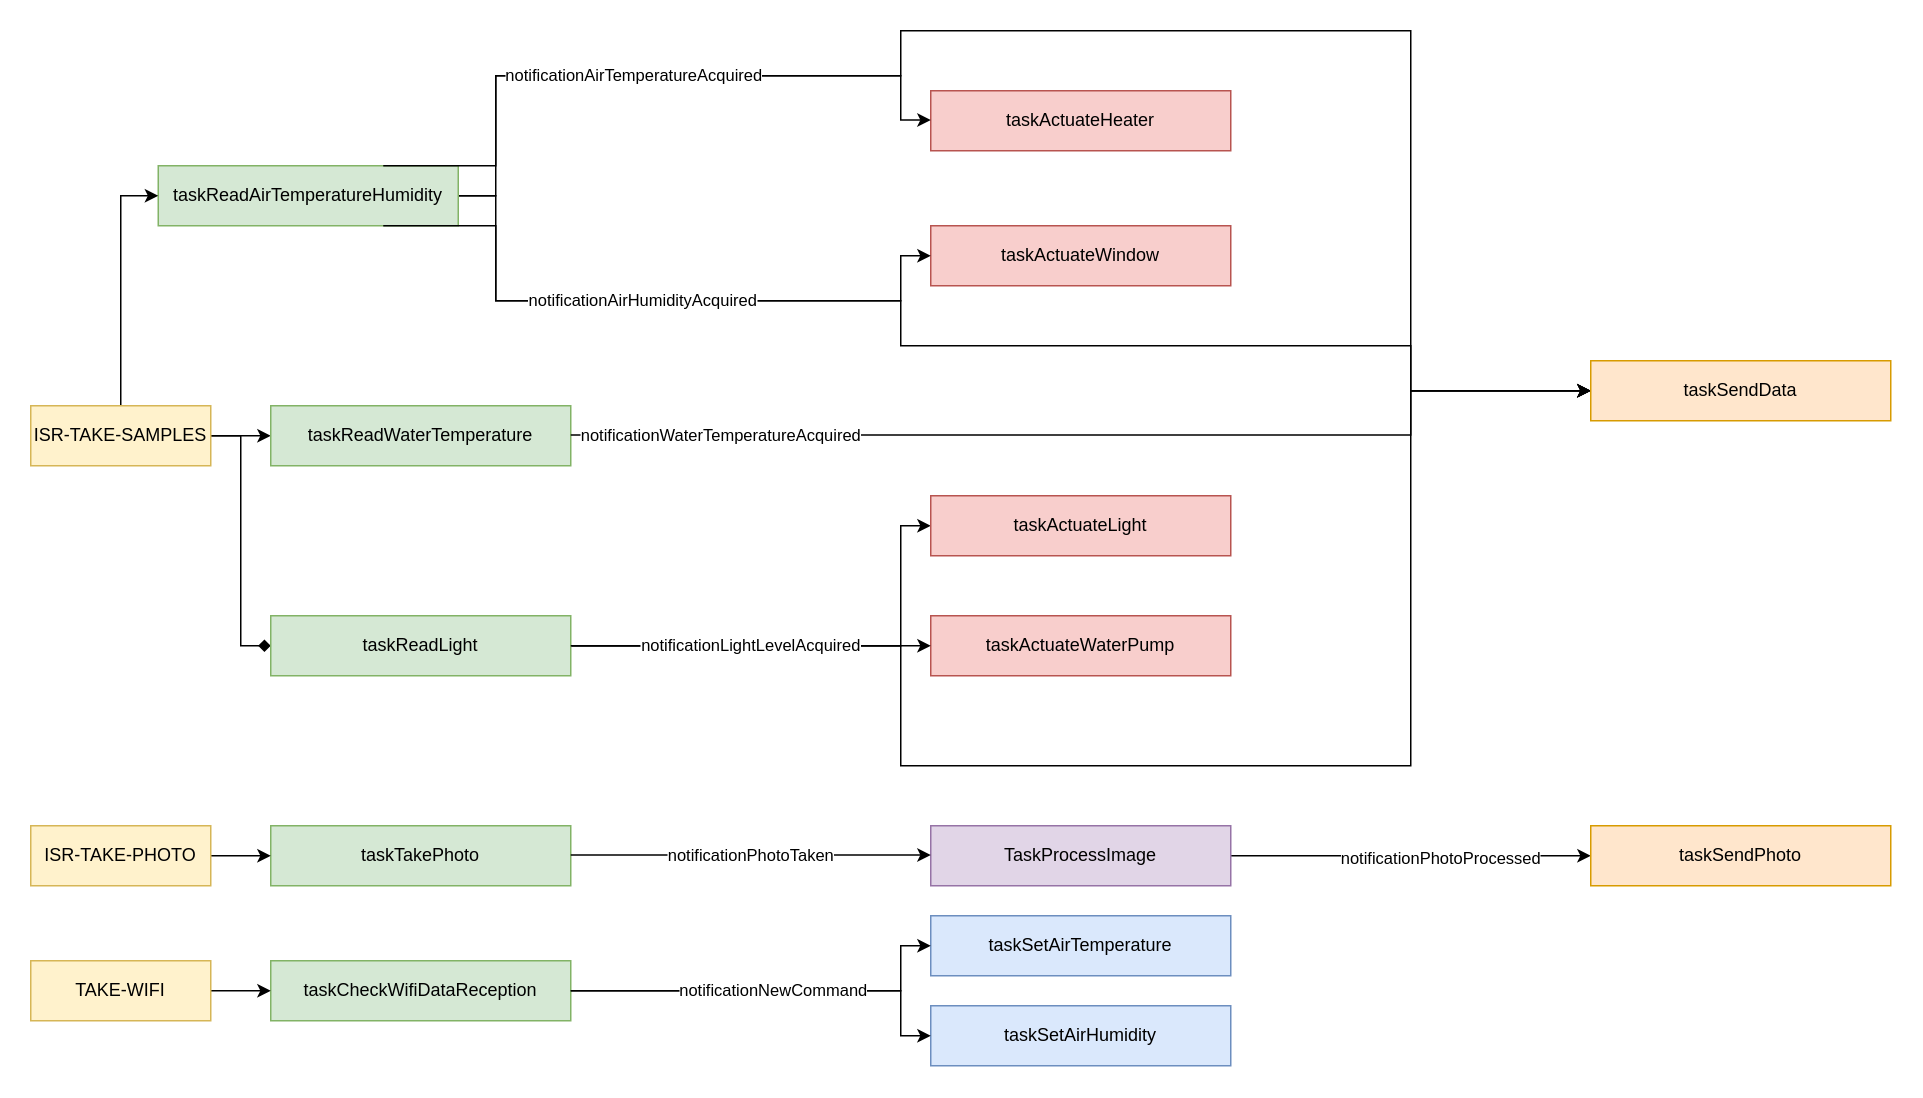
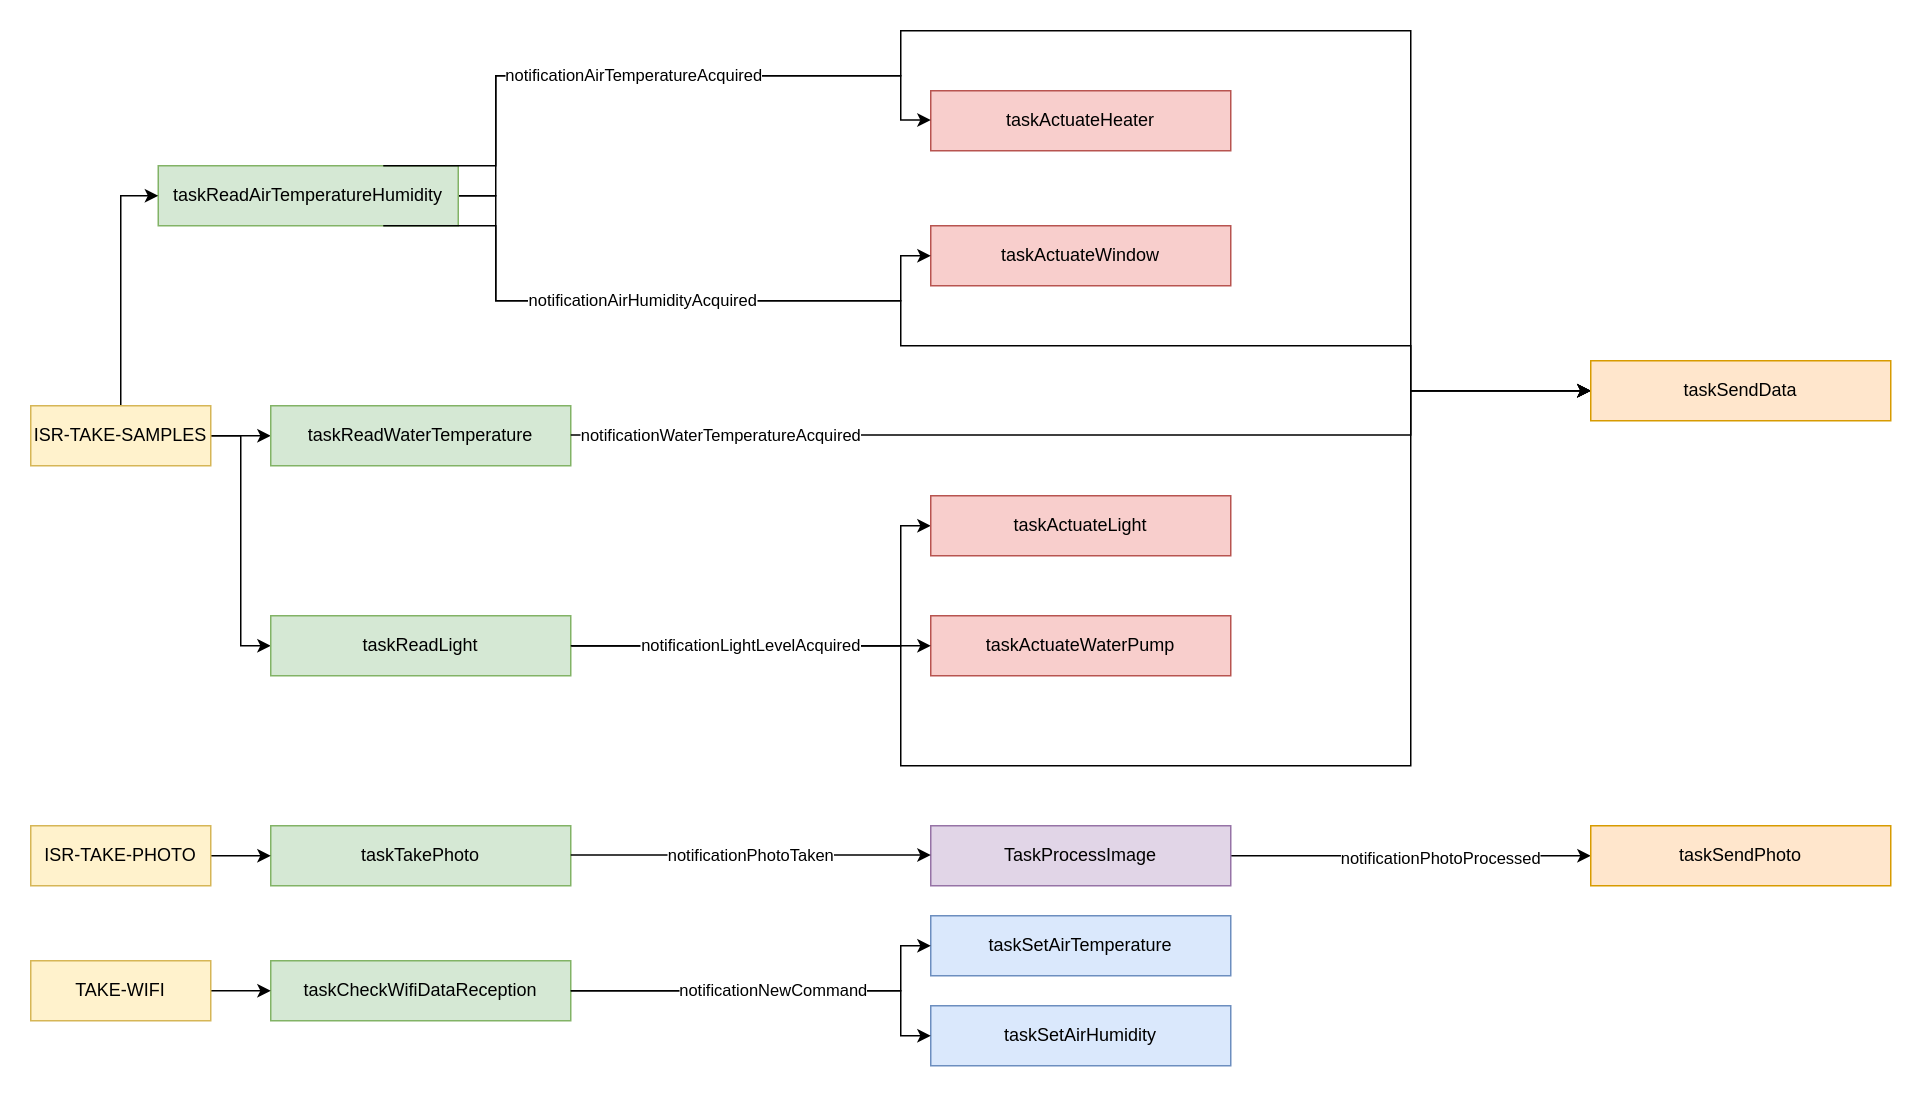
edge "ISR-TAKE-SAMPLES" -> "taskReadLight": arrowhead diamond -> classic
